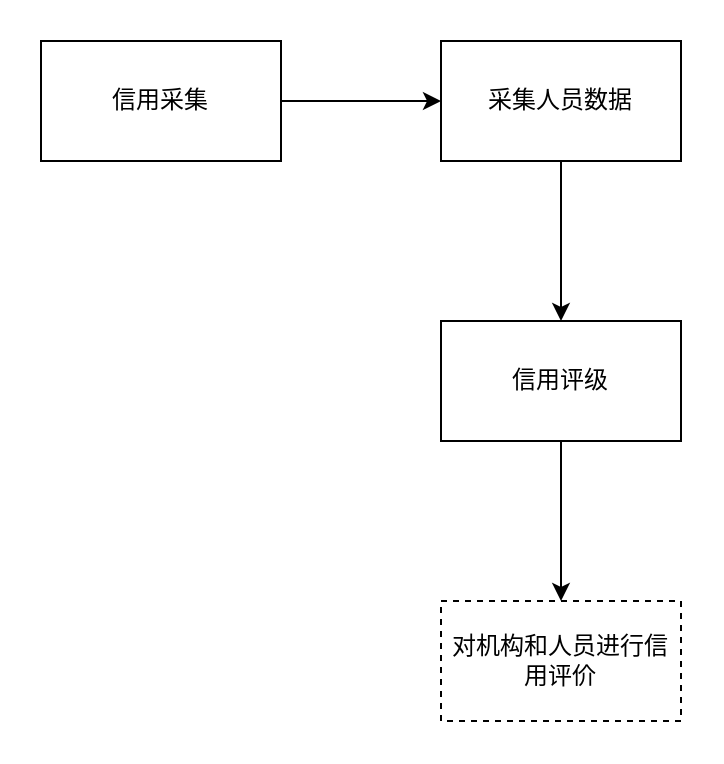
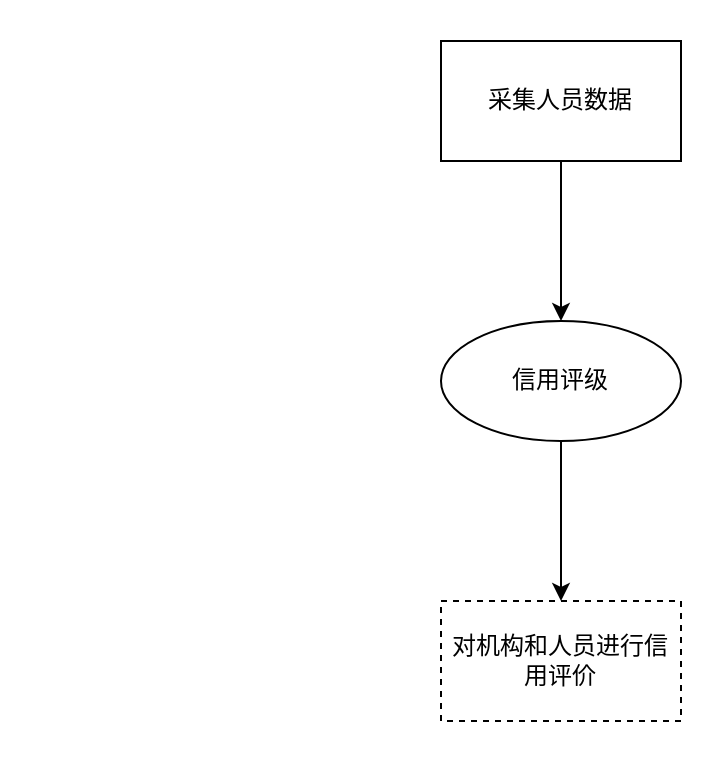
node "信用采集": removed
edge "信用采集" -> "采集人员数据": removed
node "信用评级": shape rectangle -> ellipse
